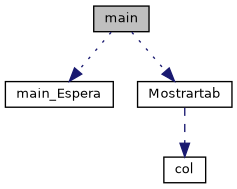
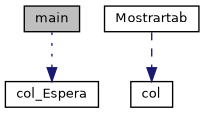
edge "main" -> "Mostrartab": removed
node "main_Espera": label "main_Espera" -> "col_Espera"
